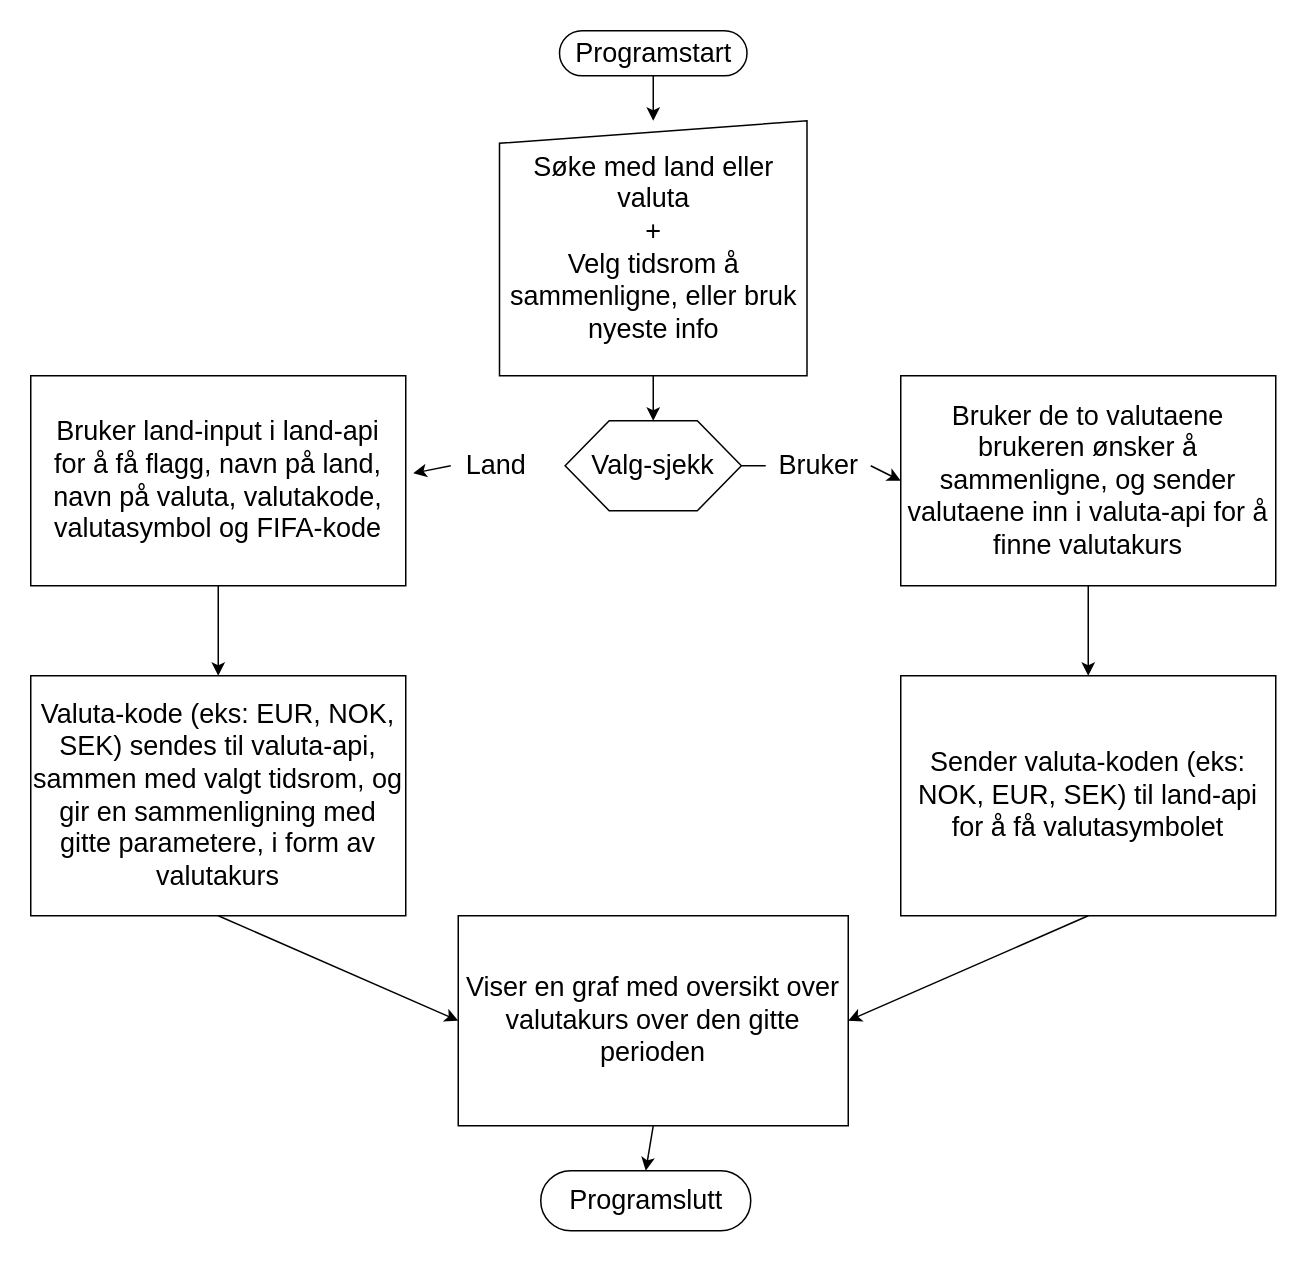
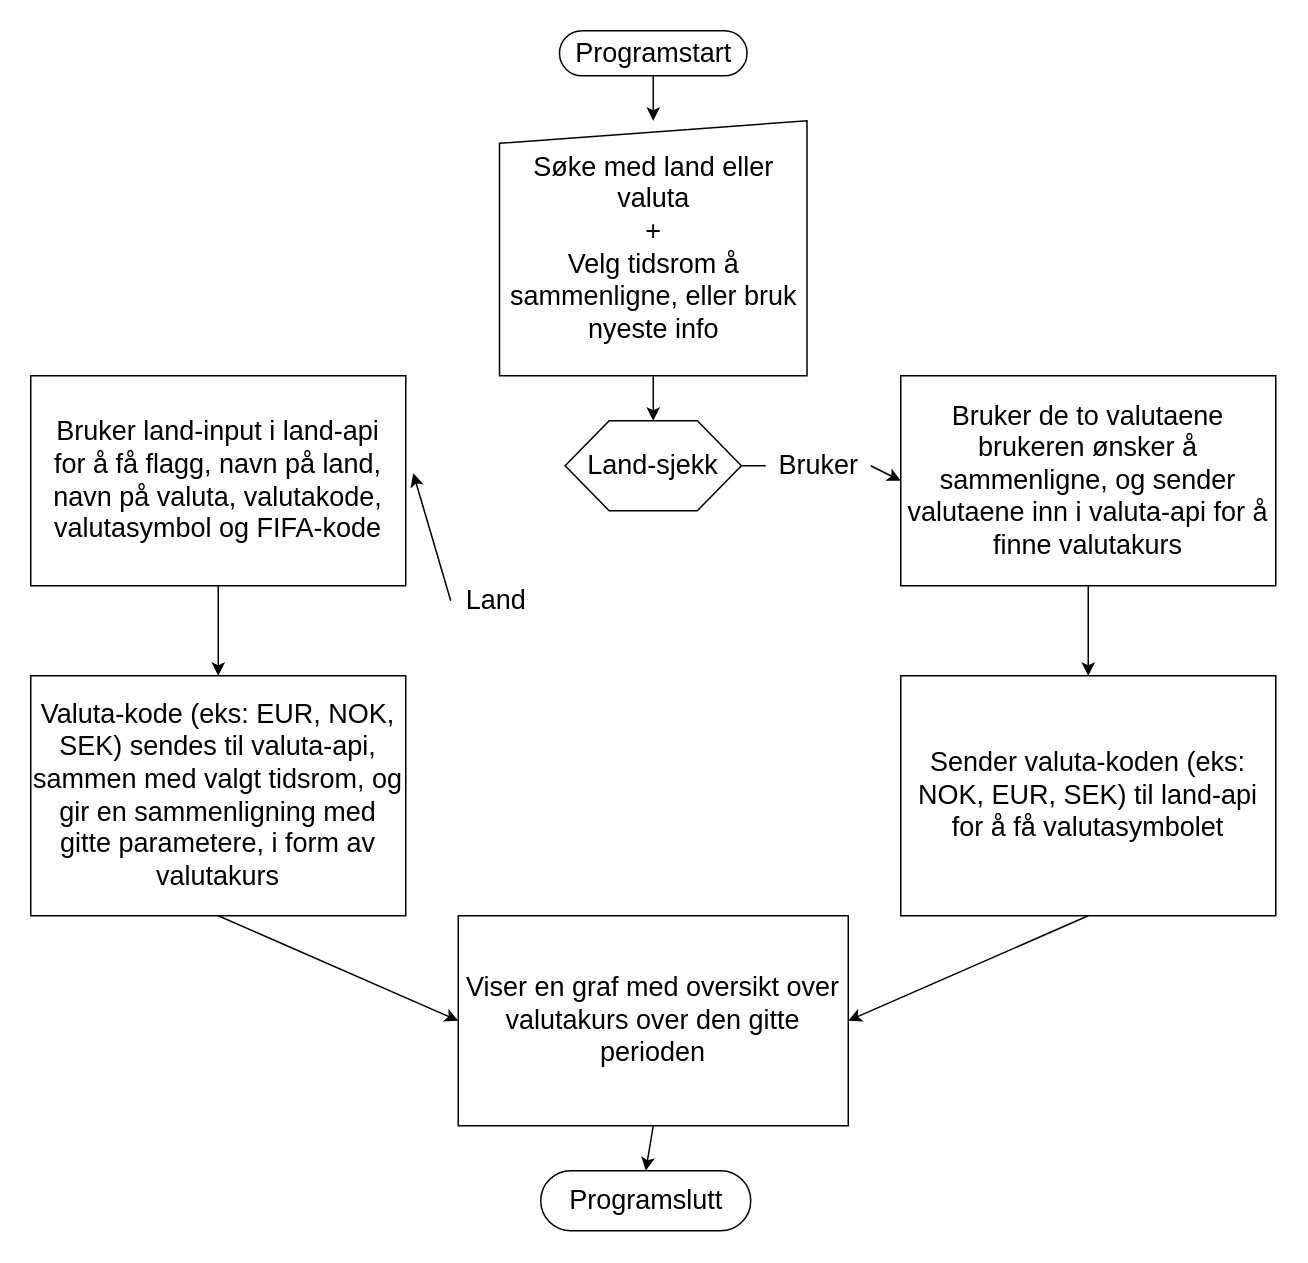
node "Land": moved (496, 466) -> (496, 601)
node "Valg-sjekk": label "Valg-sjekk" -> "Land-sjekk"
